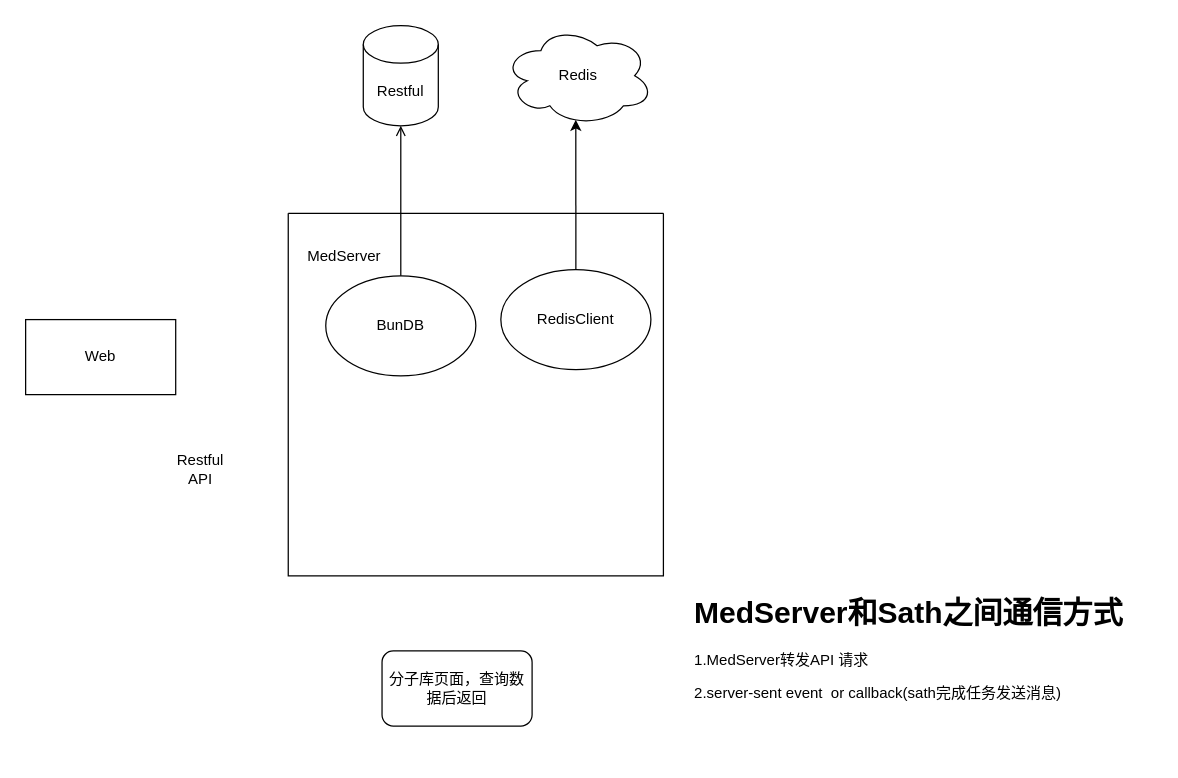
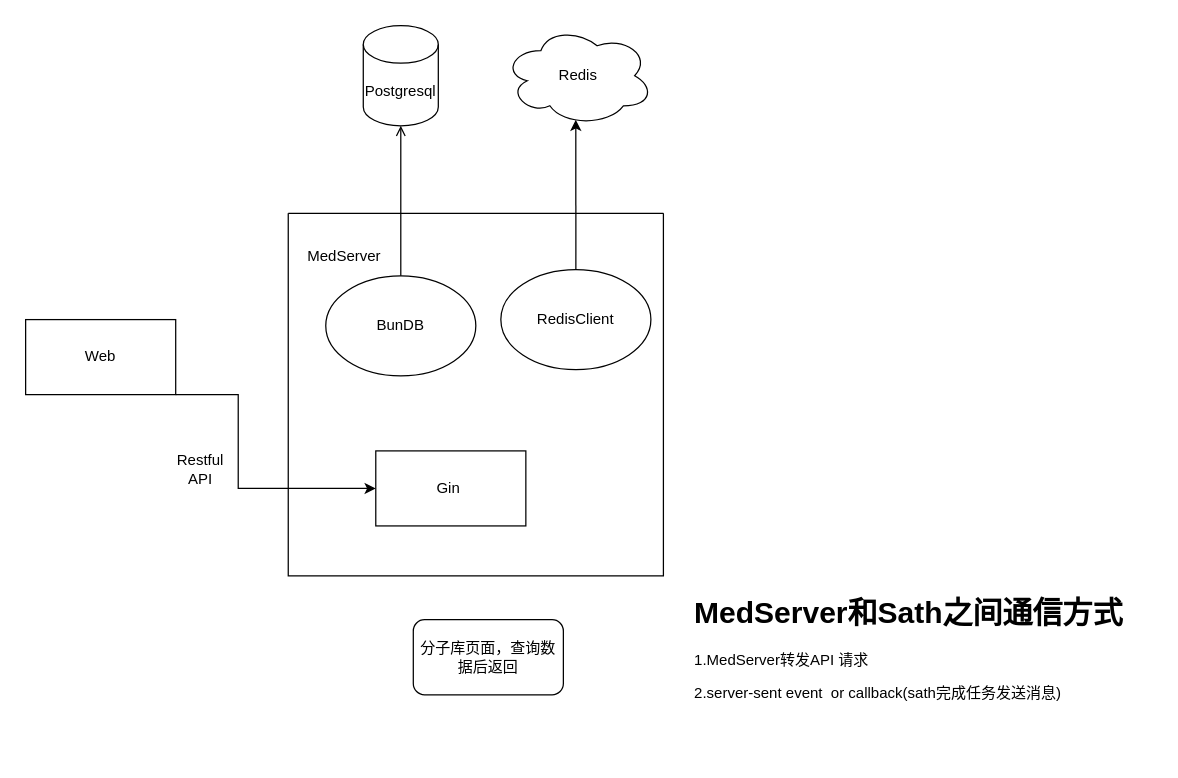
node "Restful": label "Restful" -> "Postgresql"
edge "Web" -> "Gin": added
node "Gin": added
node "分子库页面，查询数据后返回": moved (457, 688) -> (488, 657)
